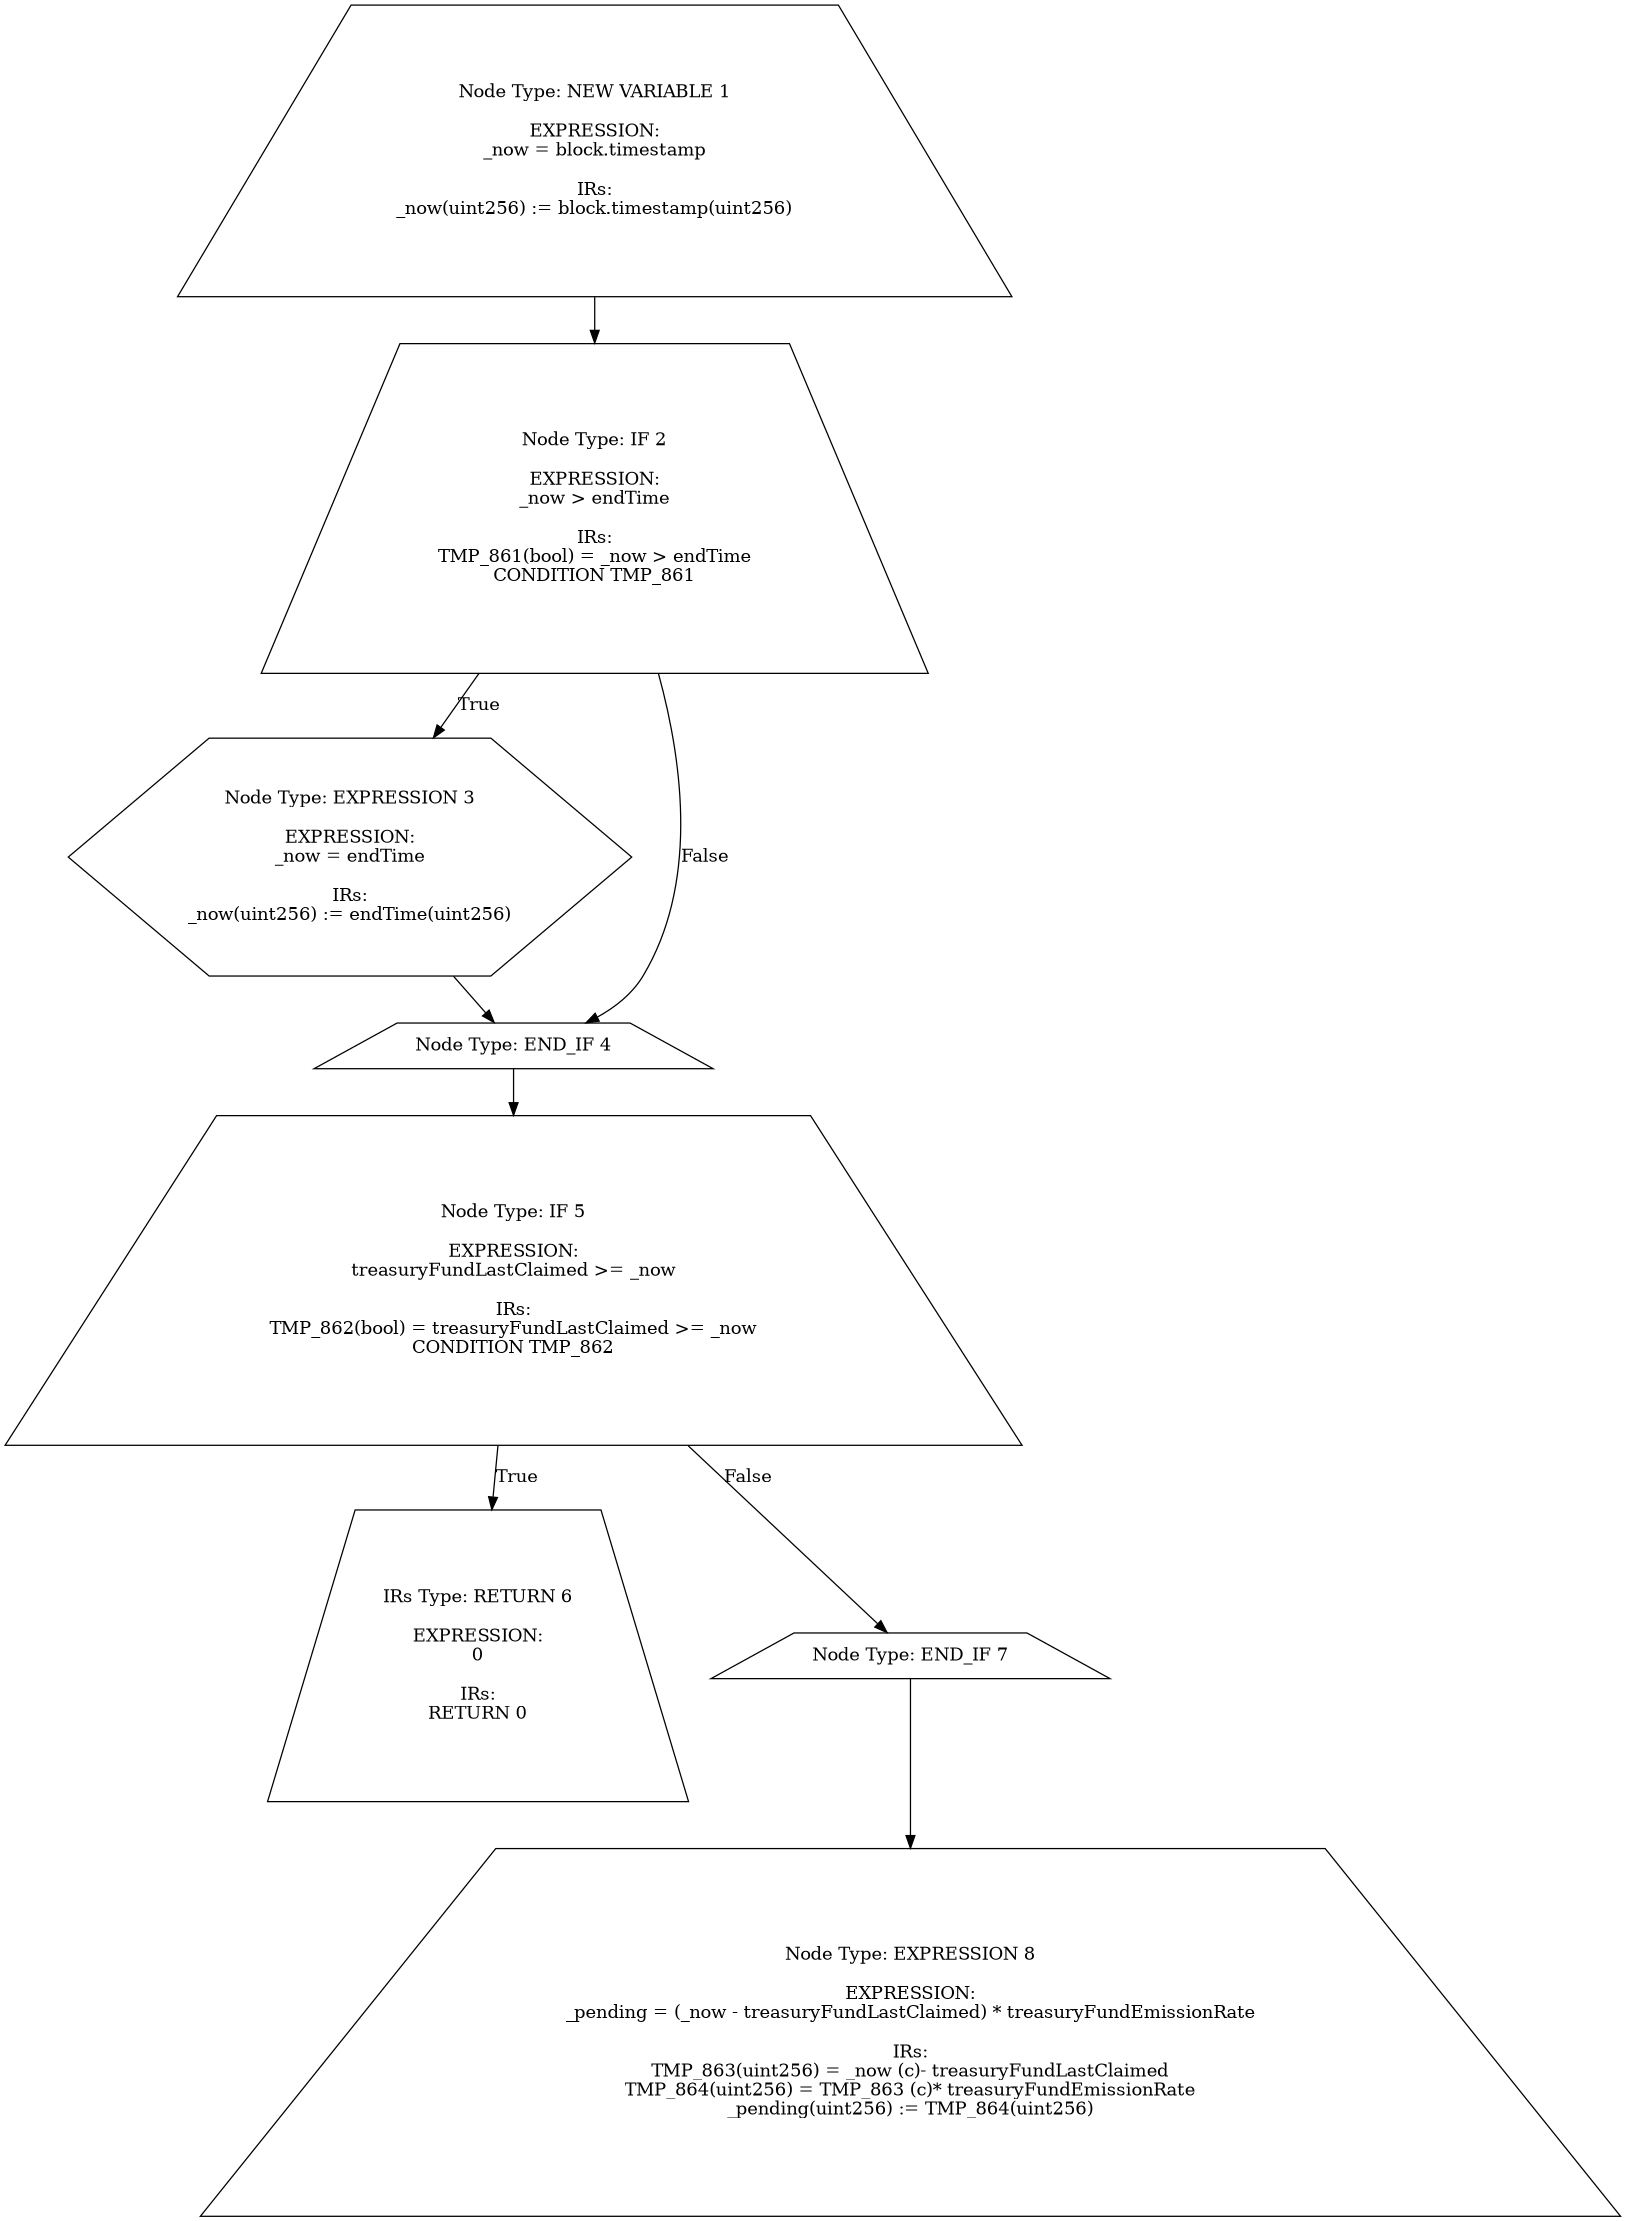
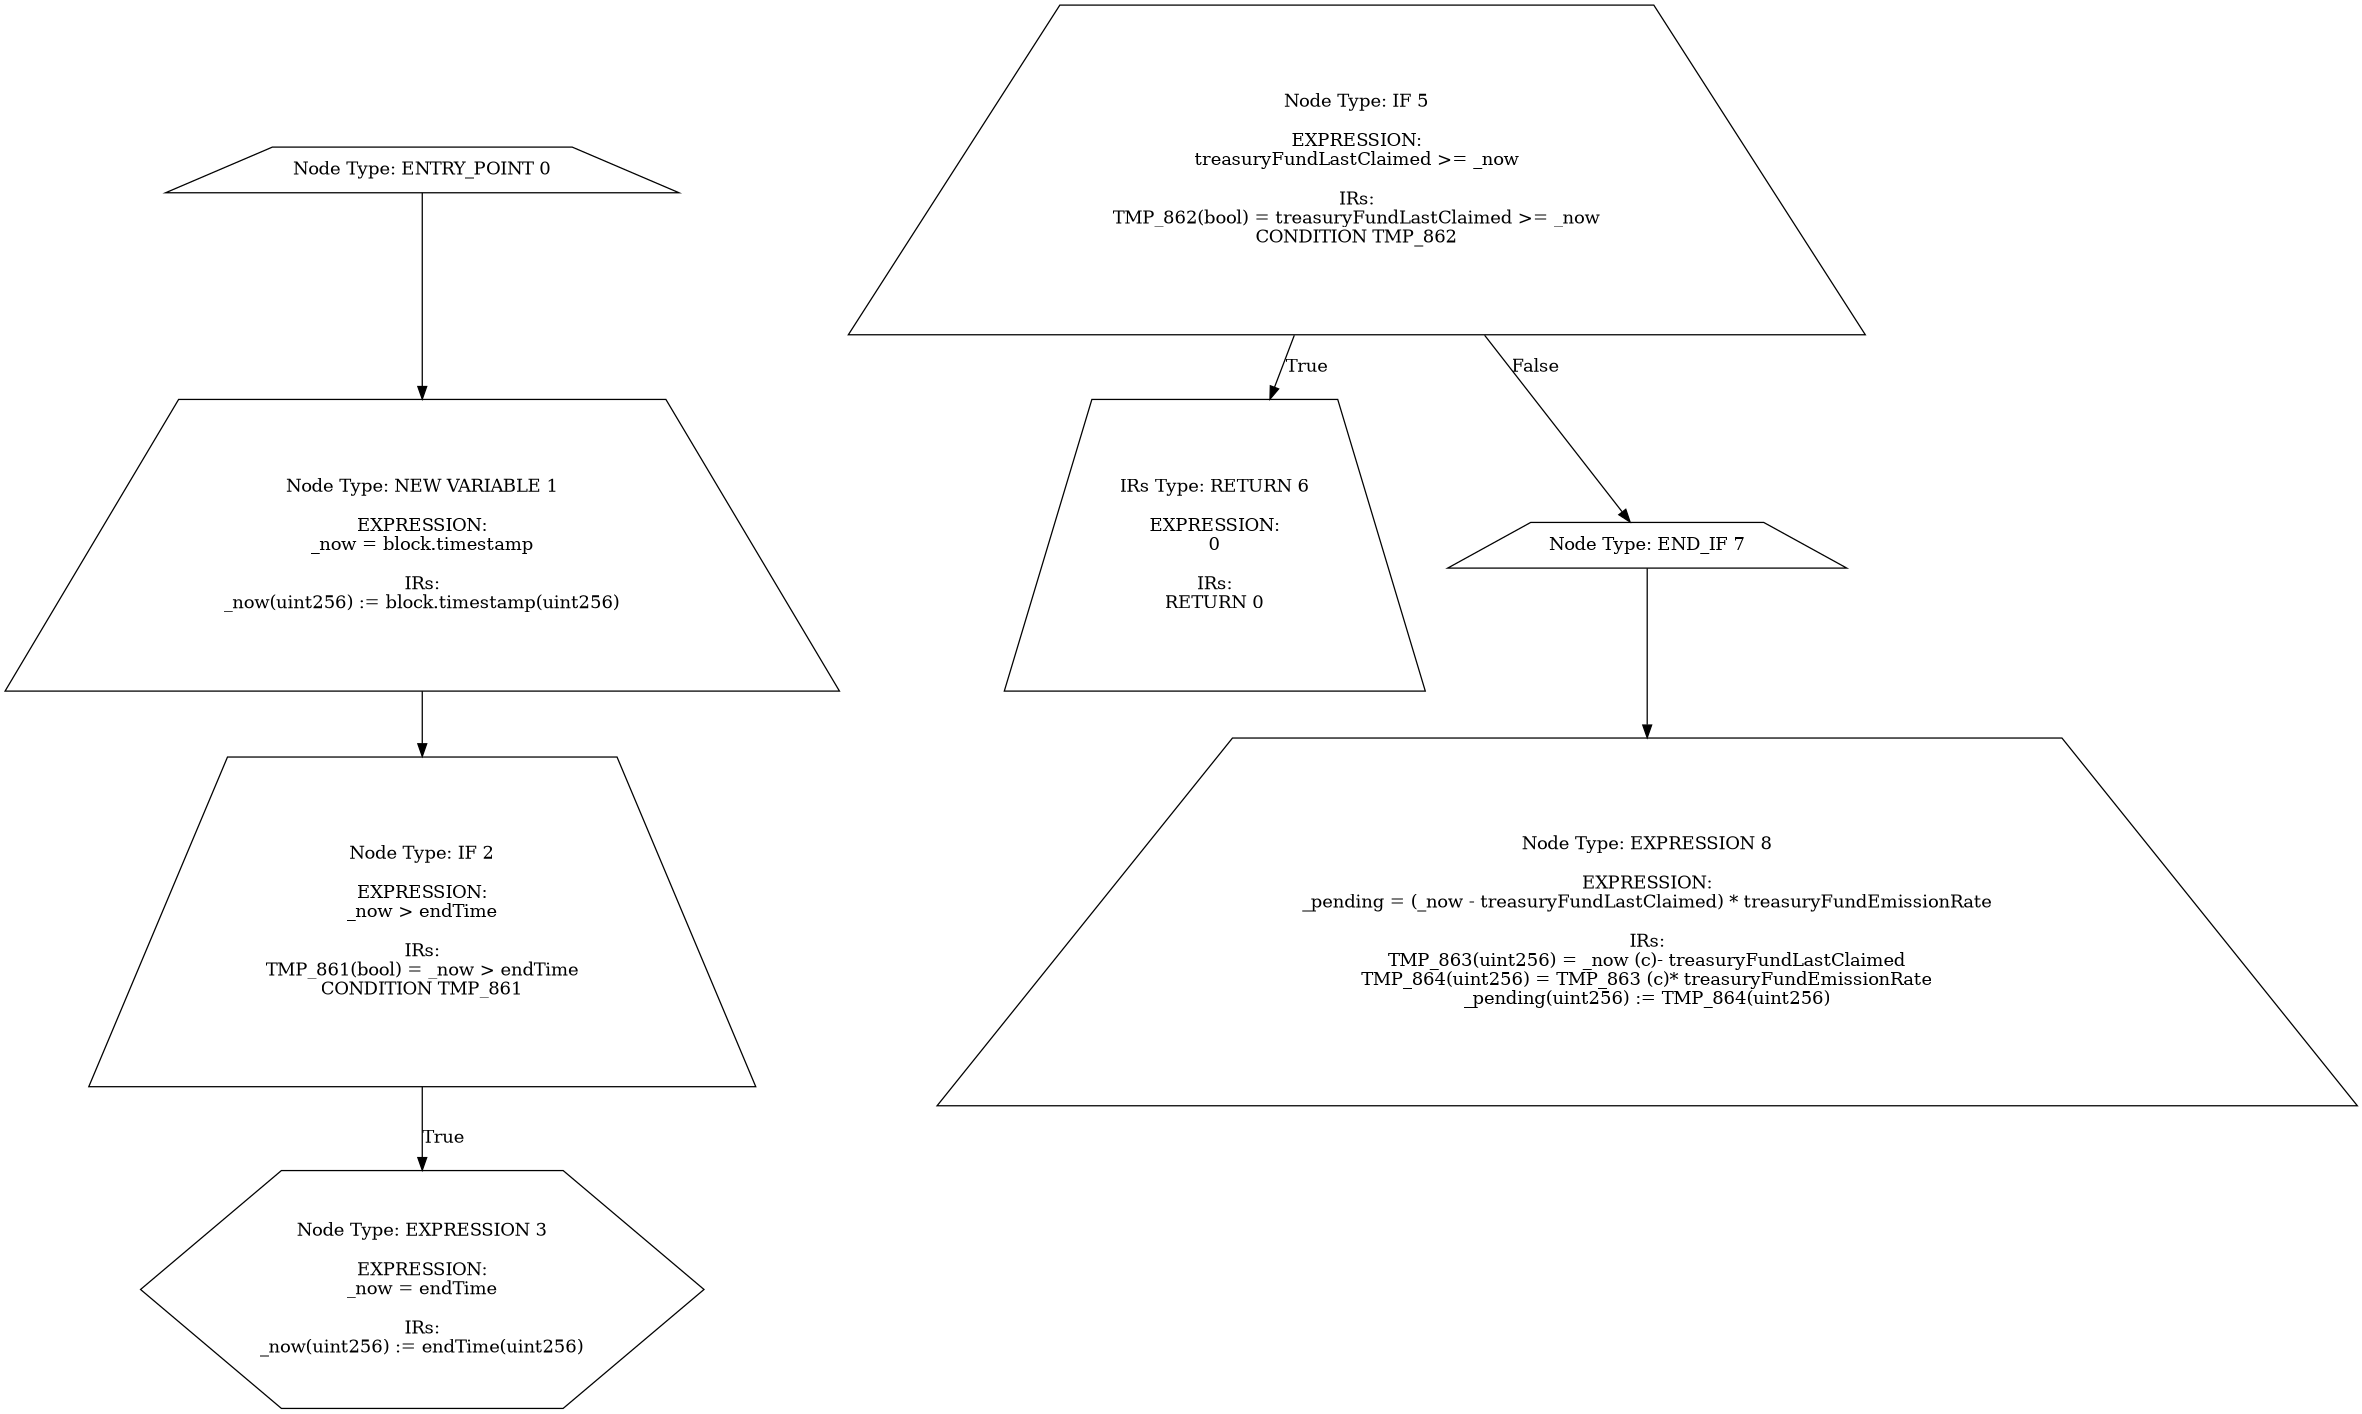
node "Node Type: ENTRY_POINT 0": added
node "Node Type: END_IF 4": removed
